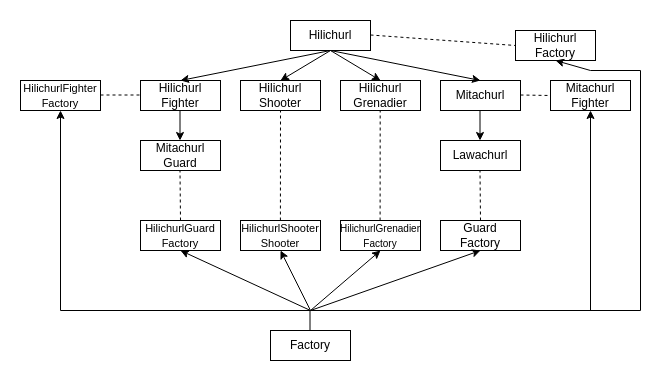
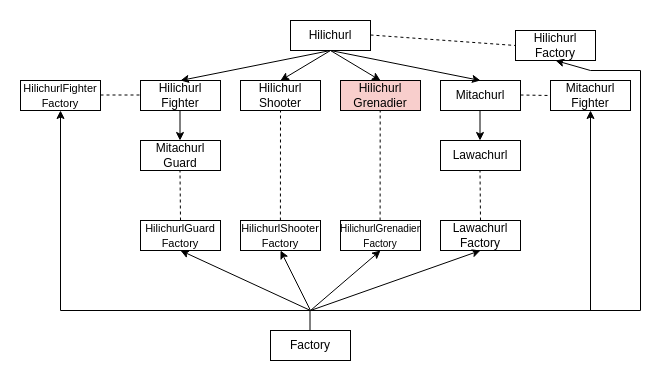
node "Hilichurl Grenadier": fillcolor #ffffff -> #f8cecc
node "HilichurlShooter Shooter": label "HilichurlShooter Shooter" -> "HilichurlShooter Factory"
node "GuardFactory": label "GuardFactory" -> "LawachurlFactory"
